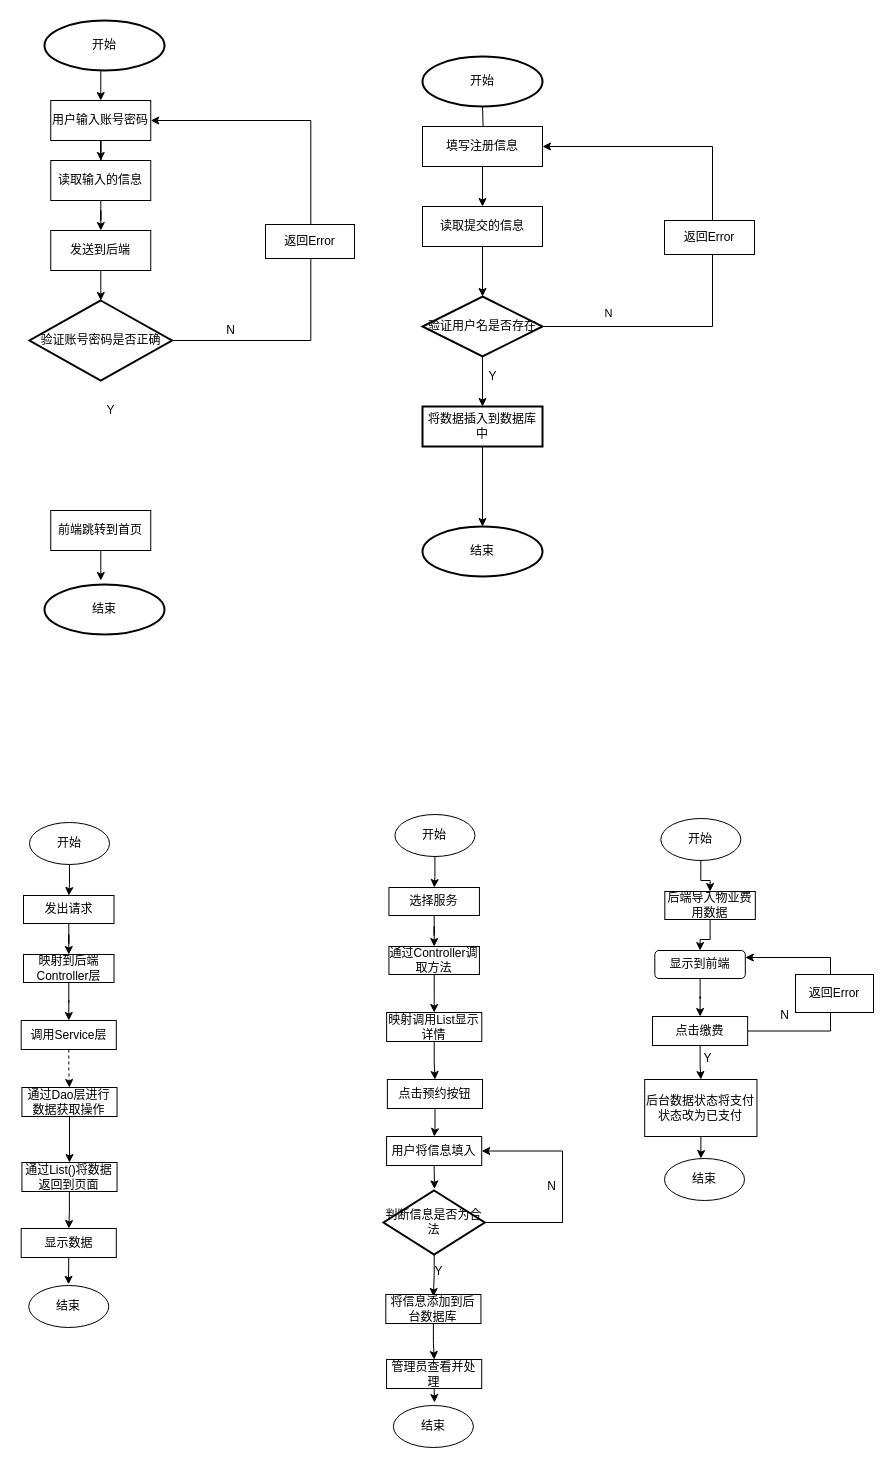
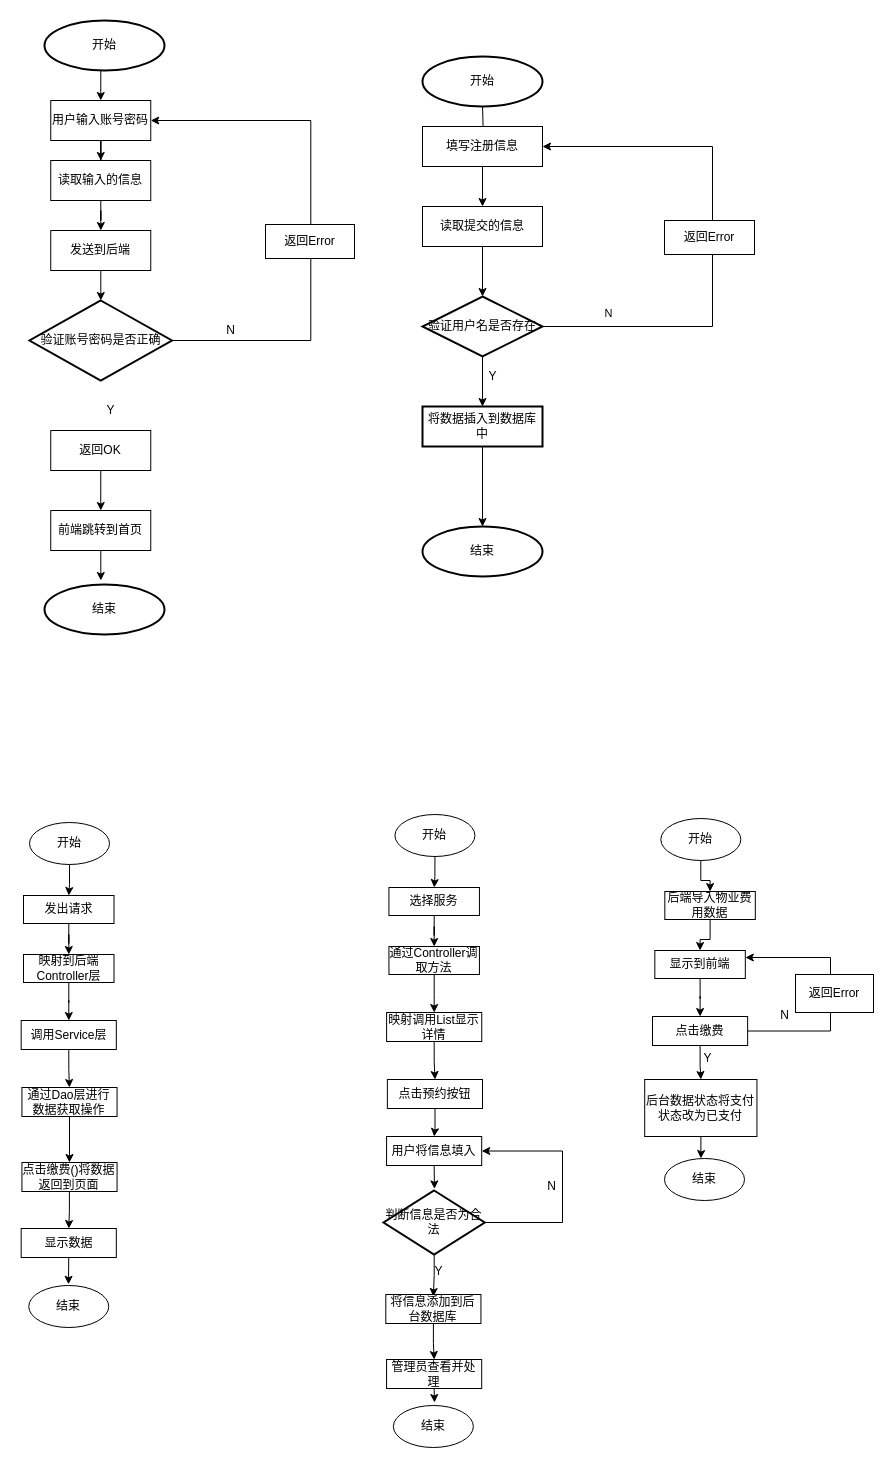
node "返回OK": added
edge "返回OK" -> "前端跳转到首页": added
node "显示到前端": shape rounded rectangle -> rectangle
edge "调用Service层" -> "通过Dao层进行数据获取操作": style dashed -> solid
node "通过List()将数据返回到页面": label "通过List()将数据返回到页面" -> "点击缴费()将数据返回到页面"
